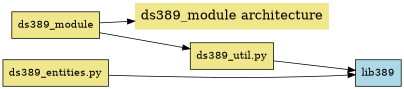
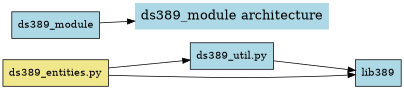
node "ds389_module architecture": fillcolor khaki -> lightblue
node "ds389_module": fillcolor khaki -> lightblue
edge "ds389_module" -> "ds389_util.py": now "ds389_entities.py" -> "ds389_util.py"
node "ds389_util.py": fillcolor khaki -> lightblue
